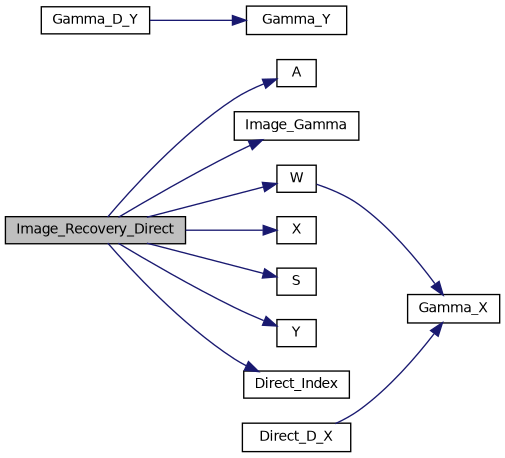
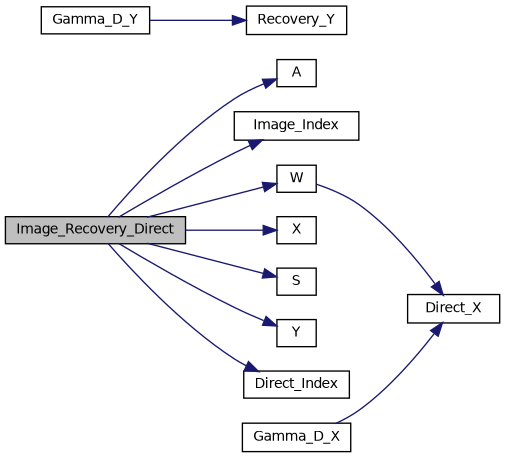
node "Gamma_Y": label "Gamma_Y" -> "Recovery_Y"
node "Image_Gamma": label "Image_Gamma" -> "Image_Index"
node "Gamma_X": label "Gamma_X" -> "Direct_X"
node "Direct_D_X": label "Direct_D_X" -> "Gamma_D_X"
